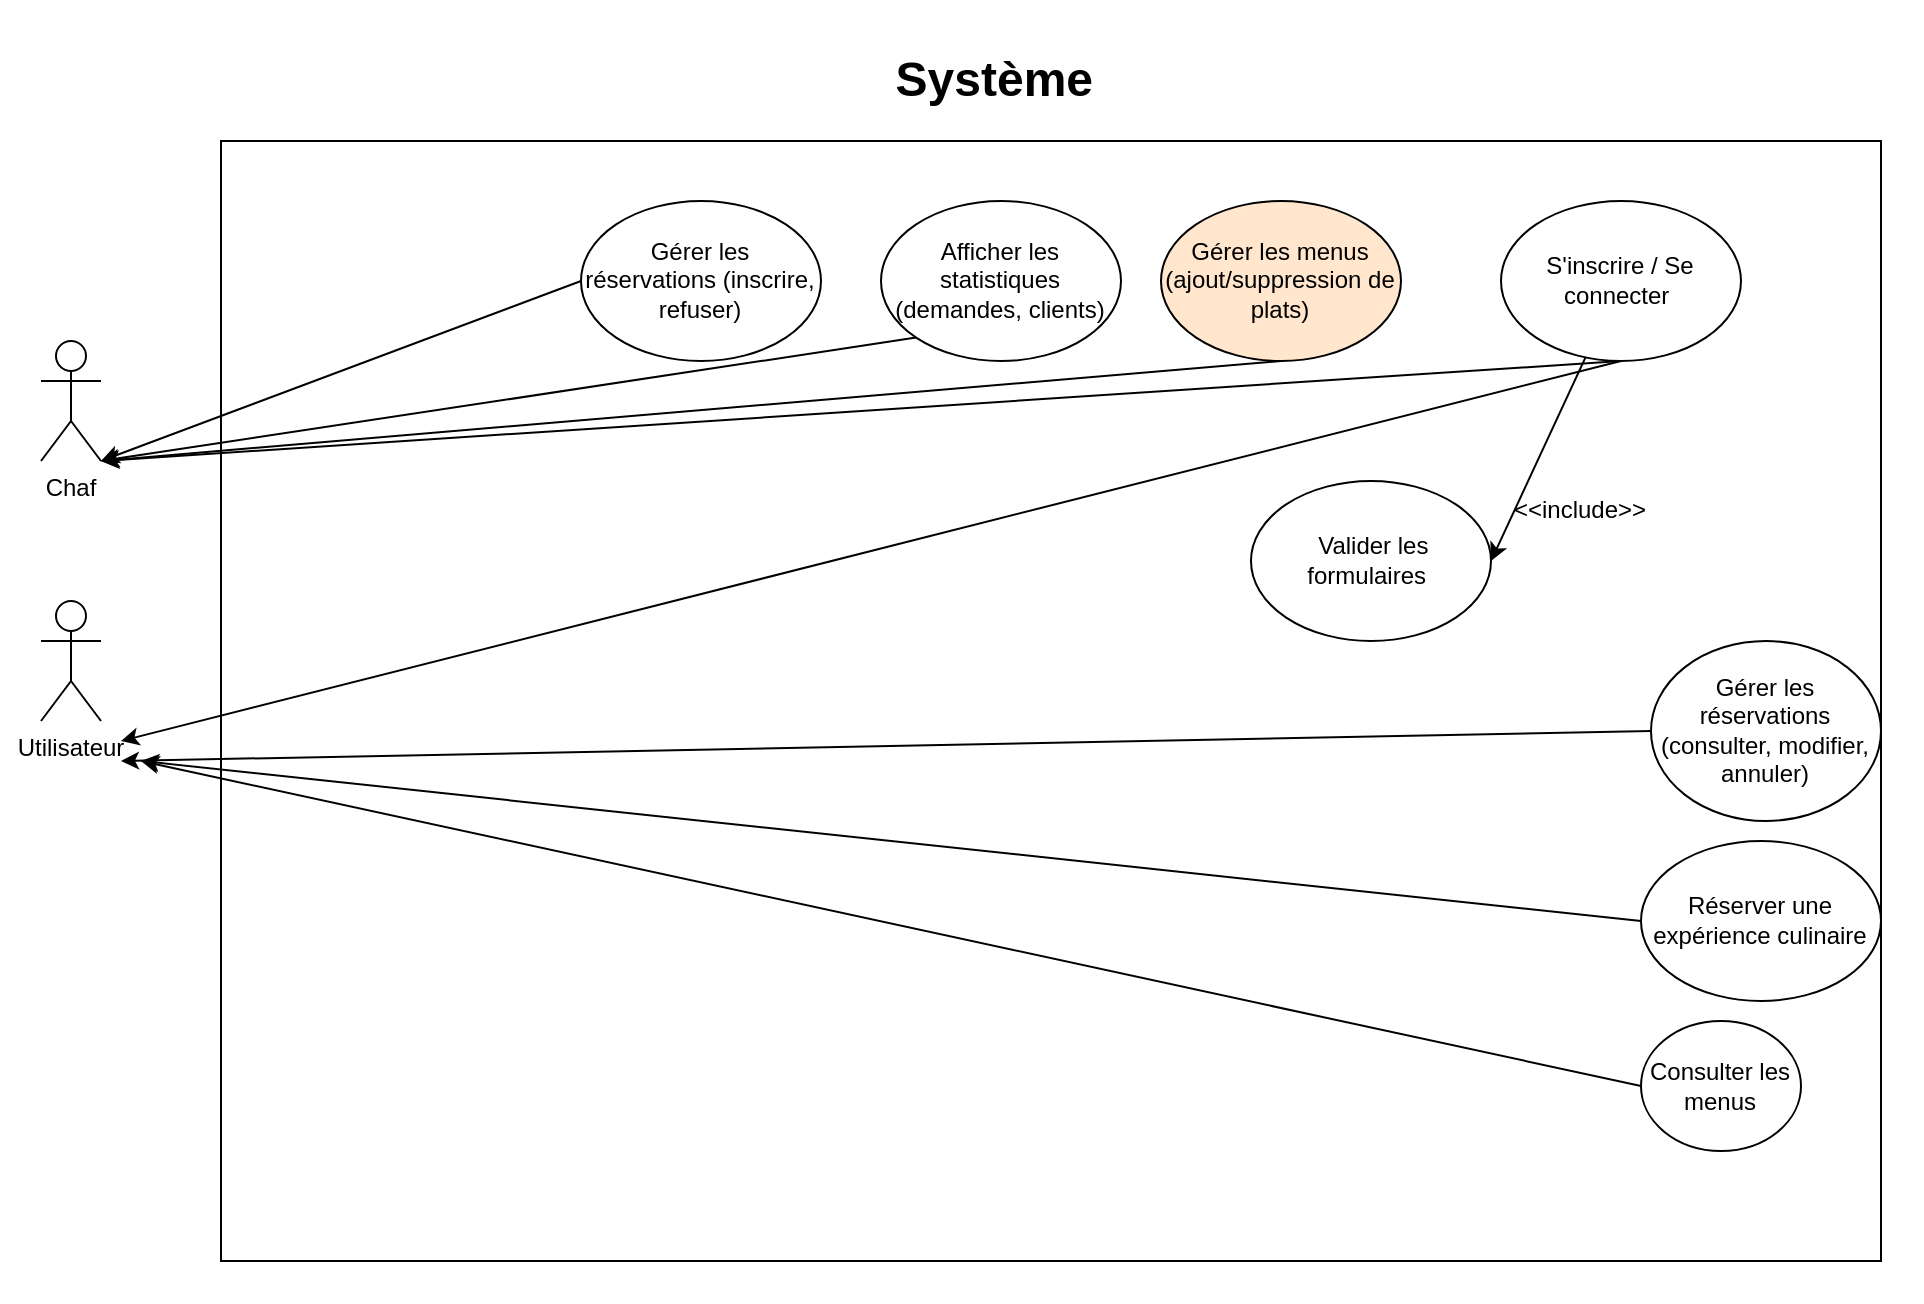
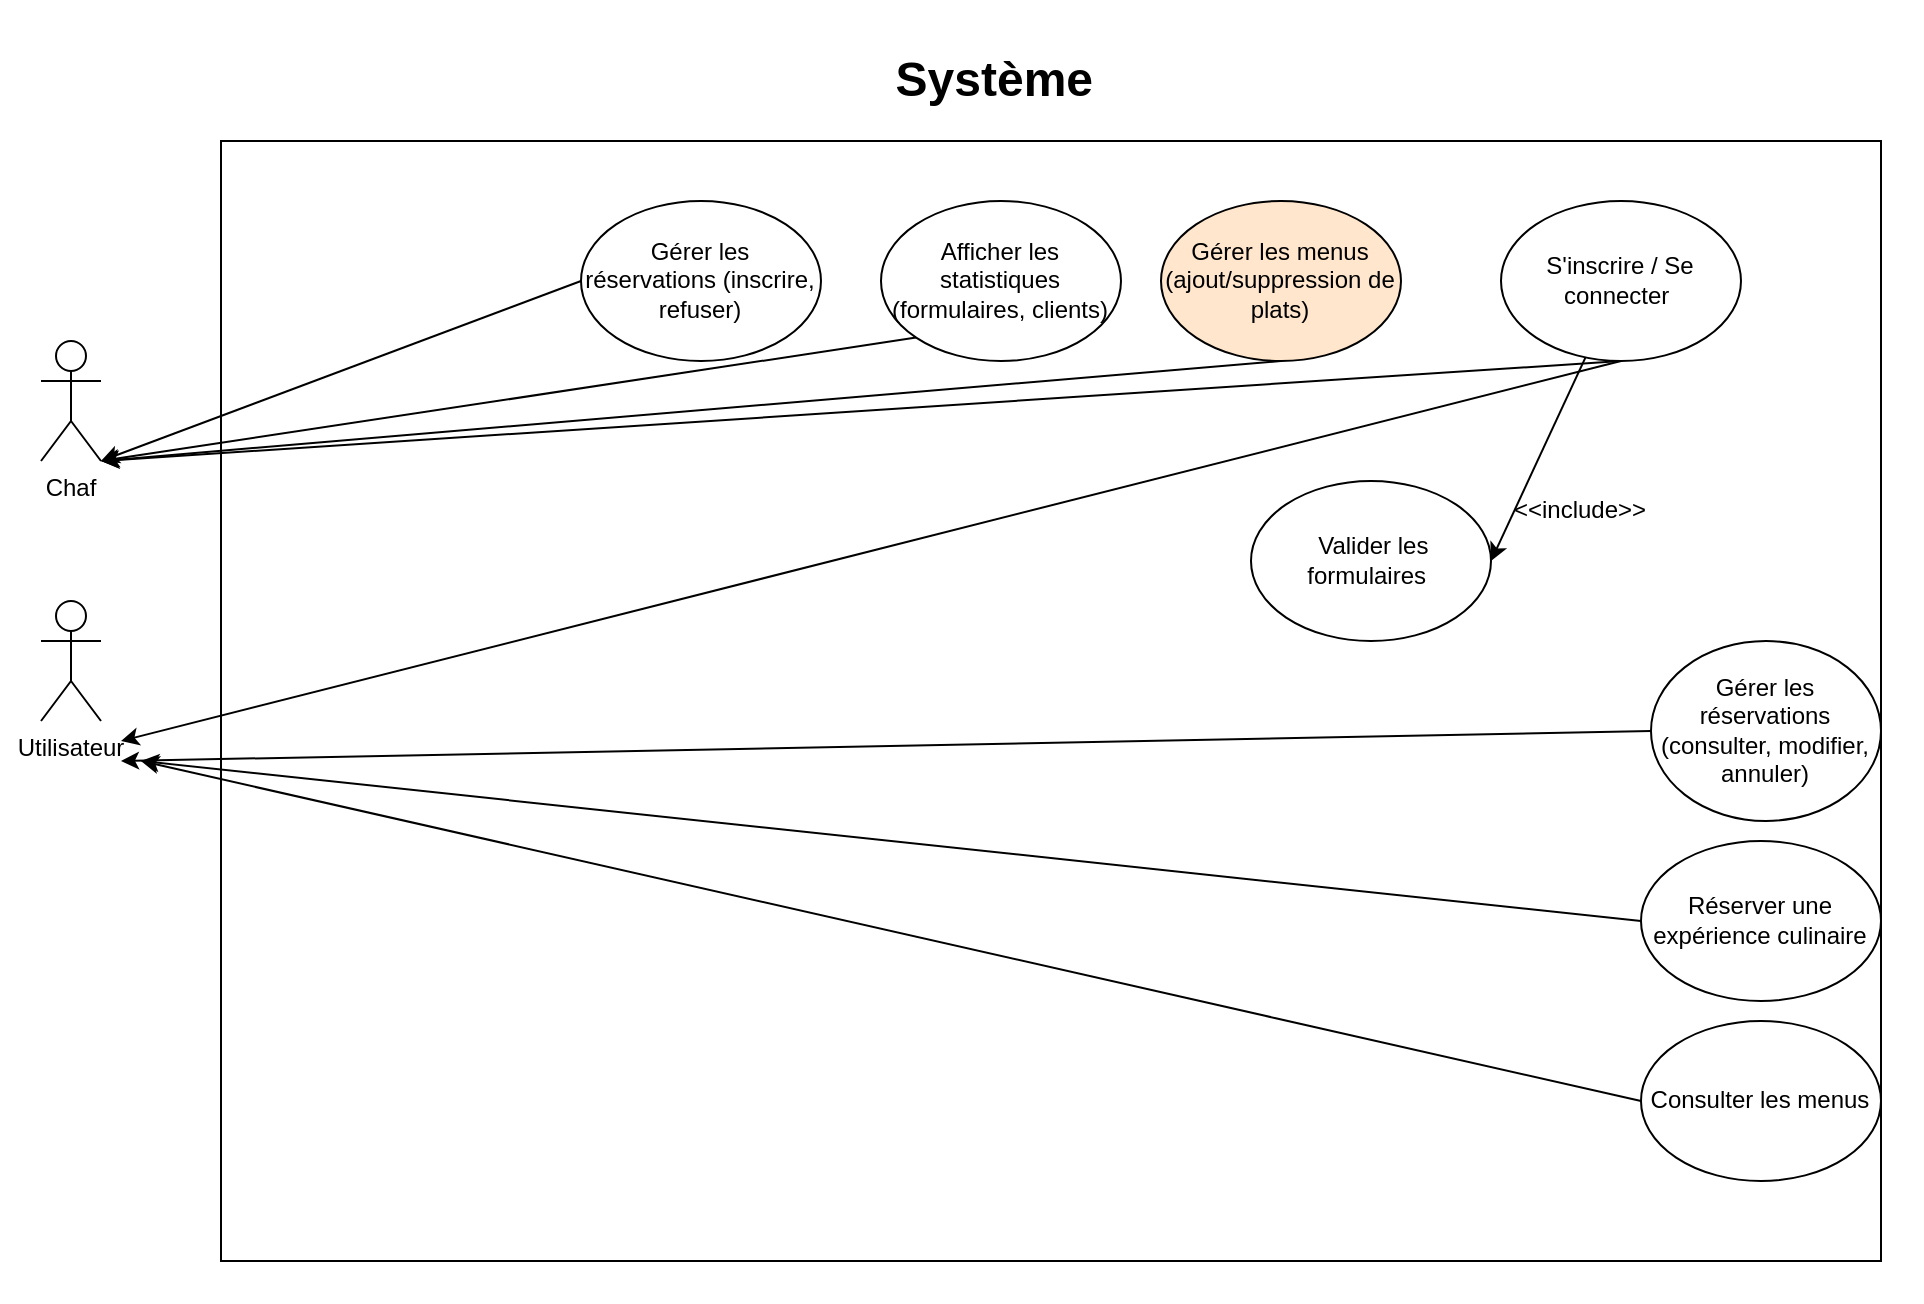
node "Afficher les statistiques (demandes, clients)": label "Afficher les statistiques (demandes, clients)" -> "Afficher les statistiques (formulaires, clients)"
node "Consulter les menus": size 160x130 -> 240x160
